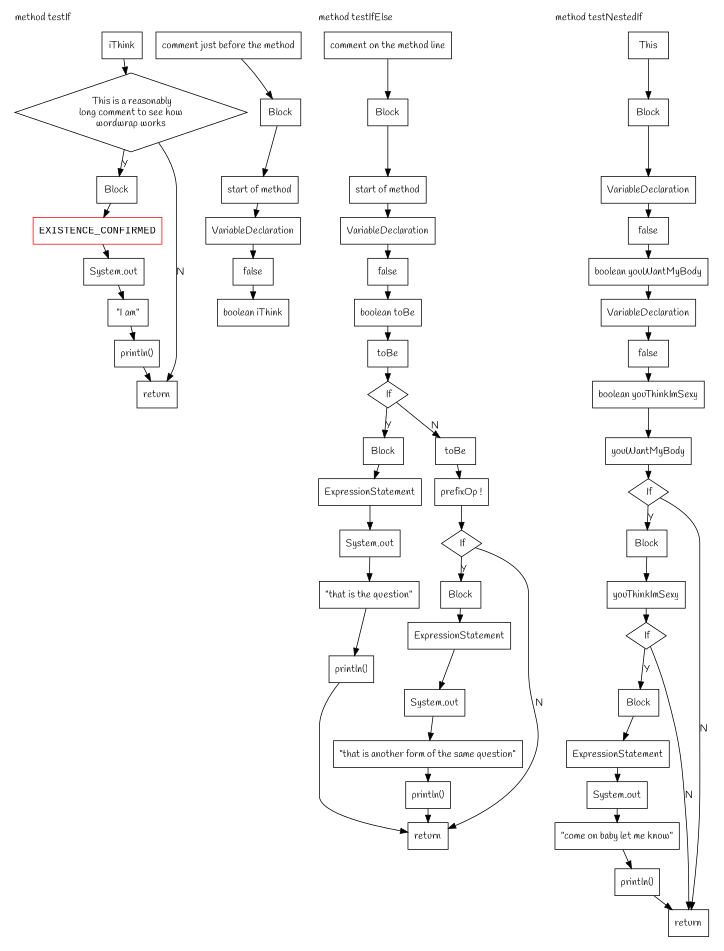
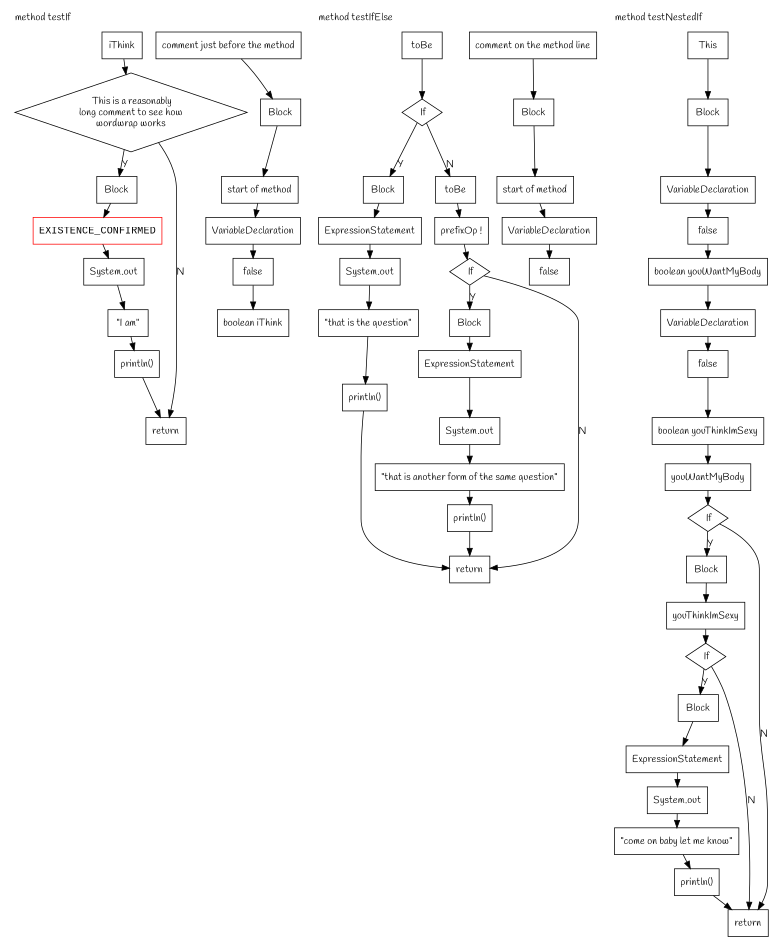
node "boolean toBe": removed
